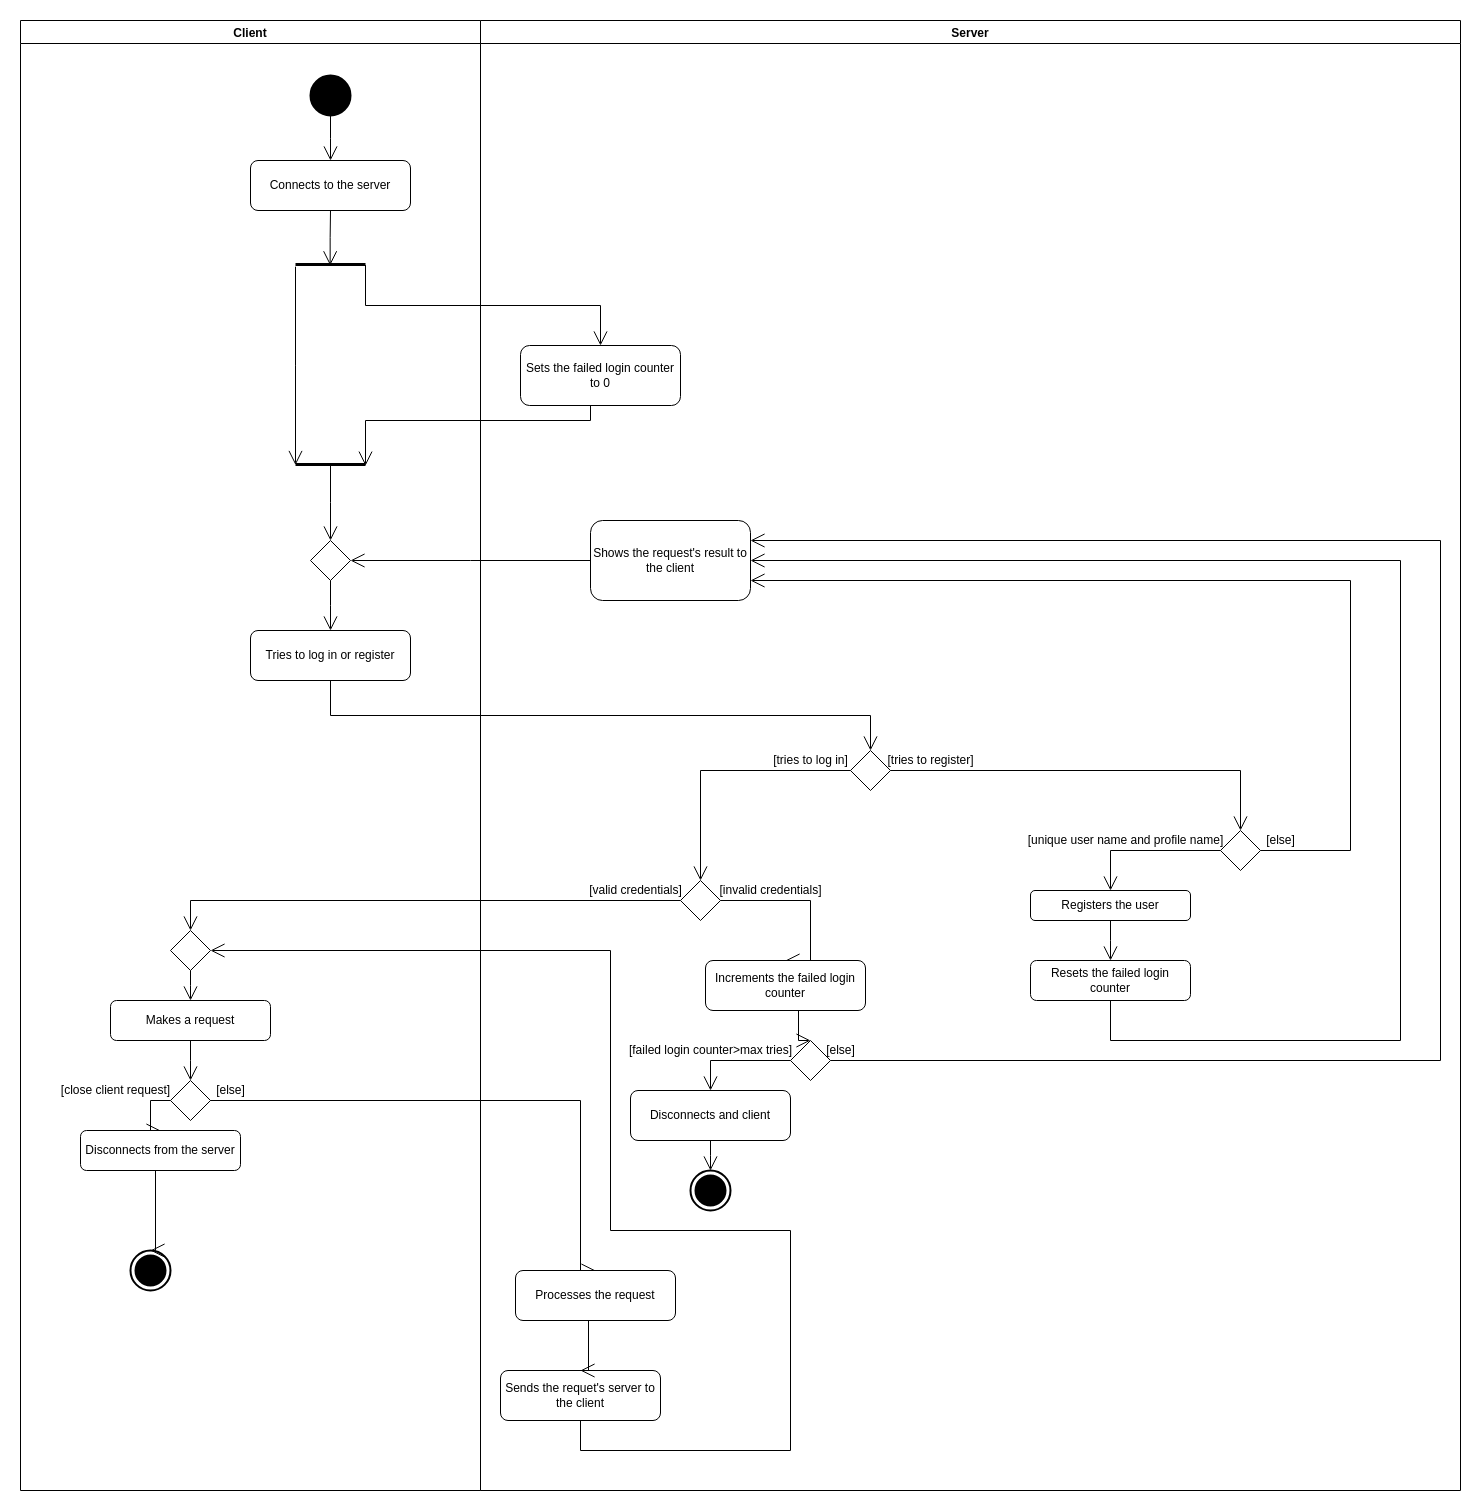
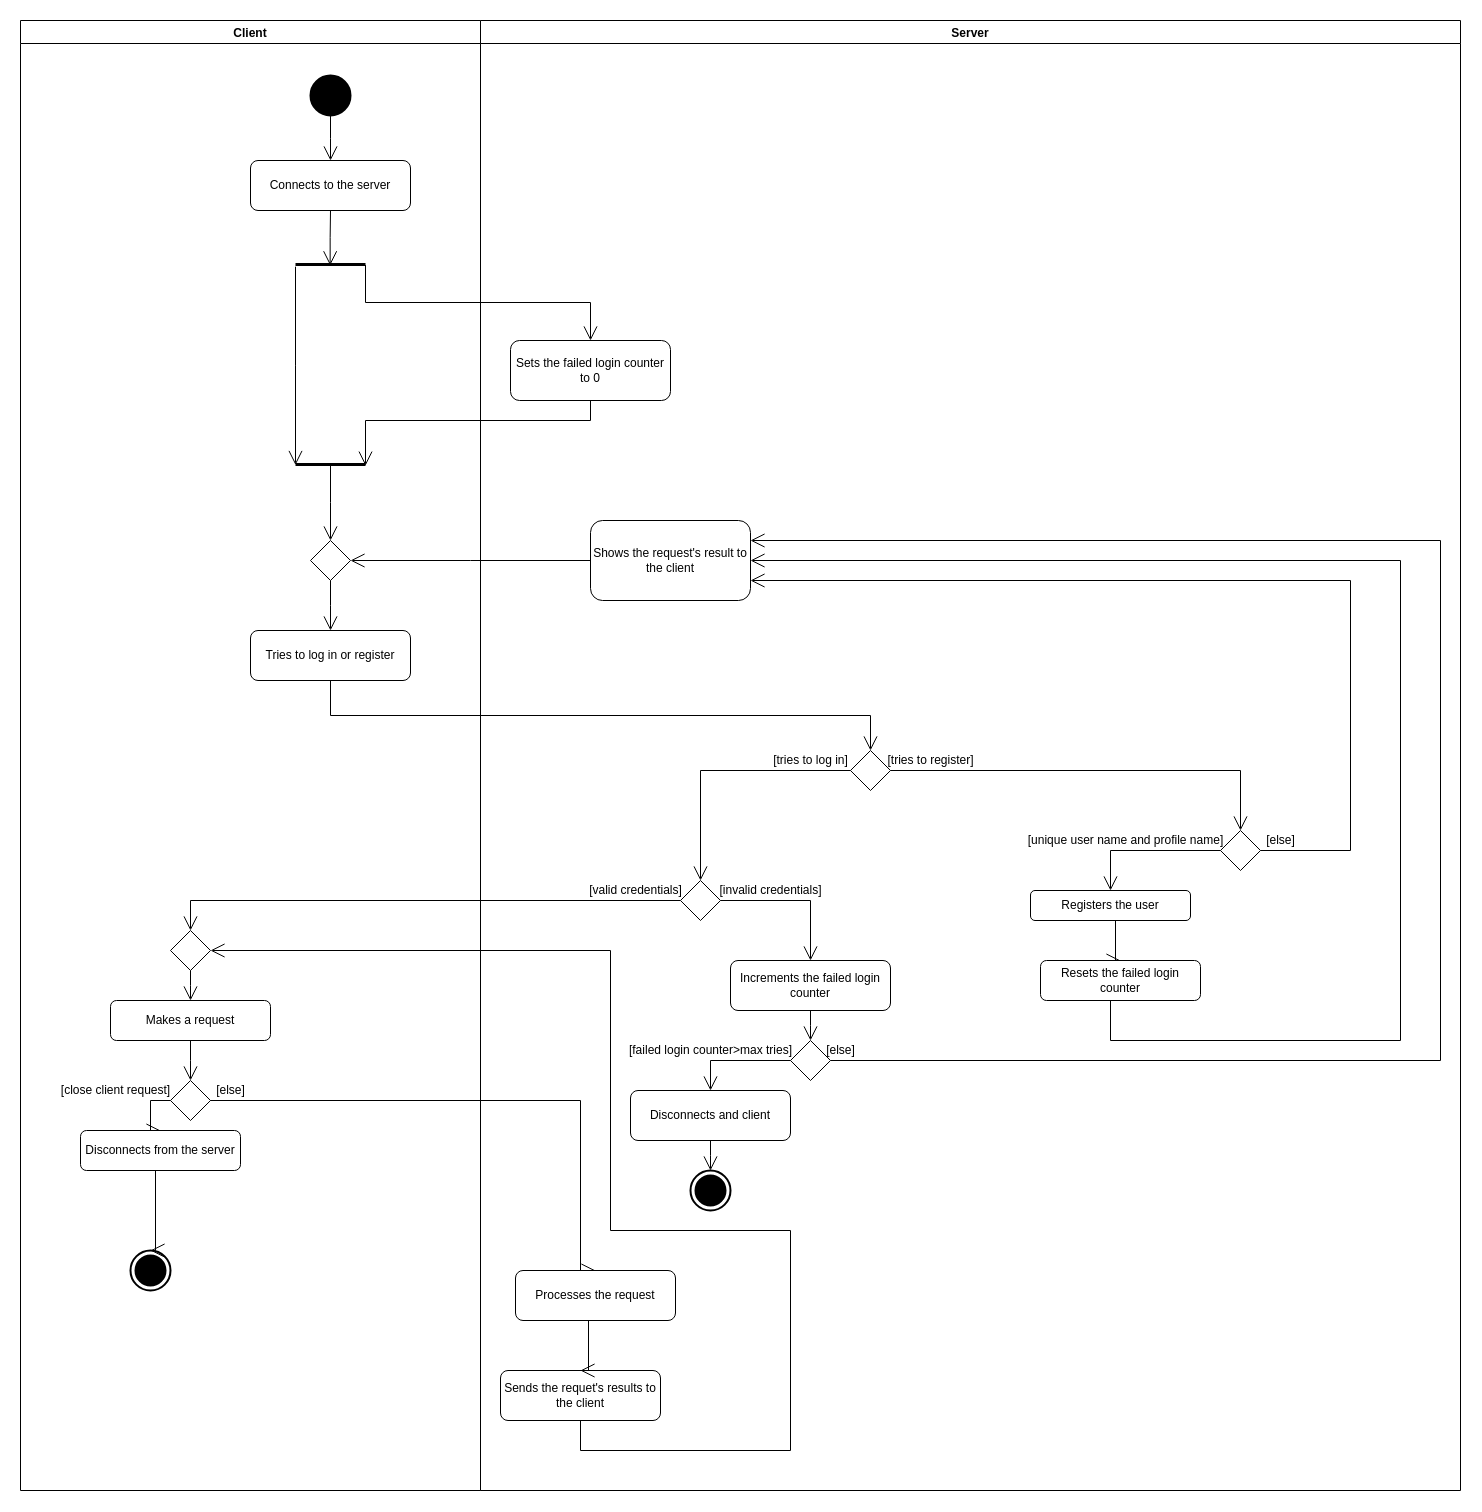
node "Sets the failed login counter to 0": moved (601, 376) -> (591, 371)
node "Resets the failed login counter": moved (1111, 981) -> (1121, 981)
node "Increments the failed login counter": moved (786, 986) -> (811, 986)
node "Sends the requet's server to the client": label "Sends the requet's server to the client" -> "Sends the requet's results to the client"
